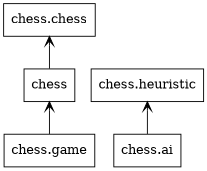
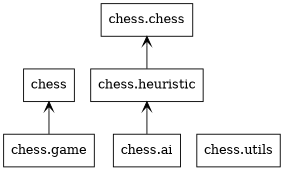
edge "chess" -> "chess.chess": now "chess.heuristic" -> "chess.chess"
node "chess.utils": added
